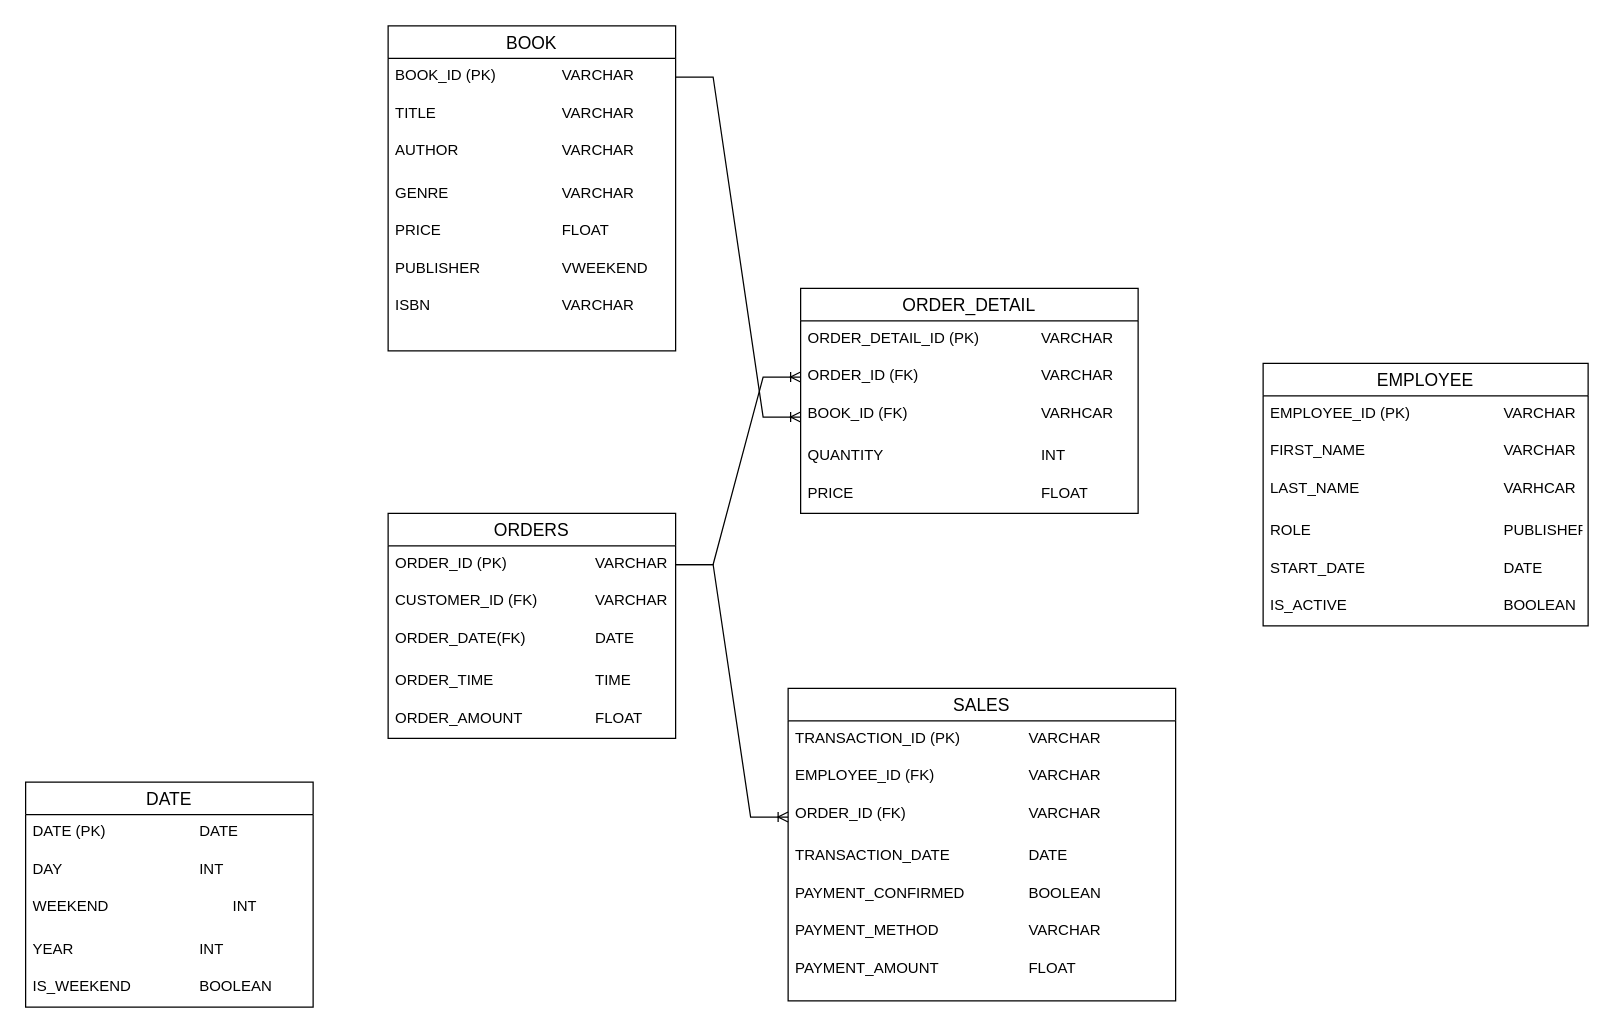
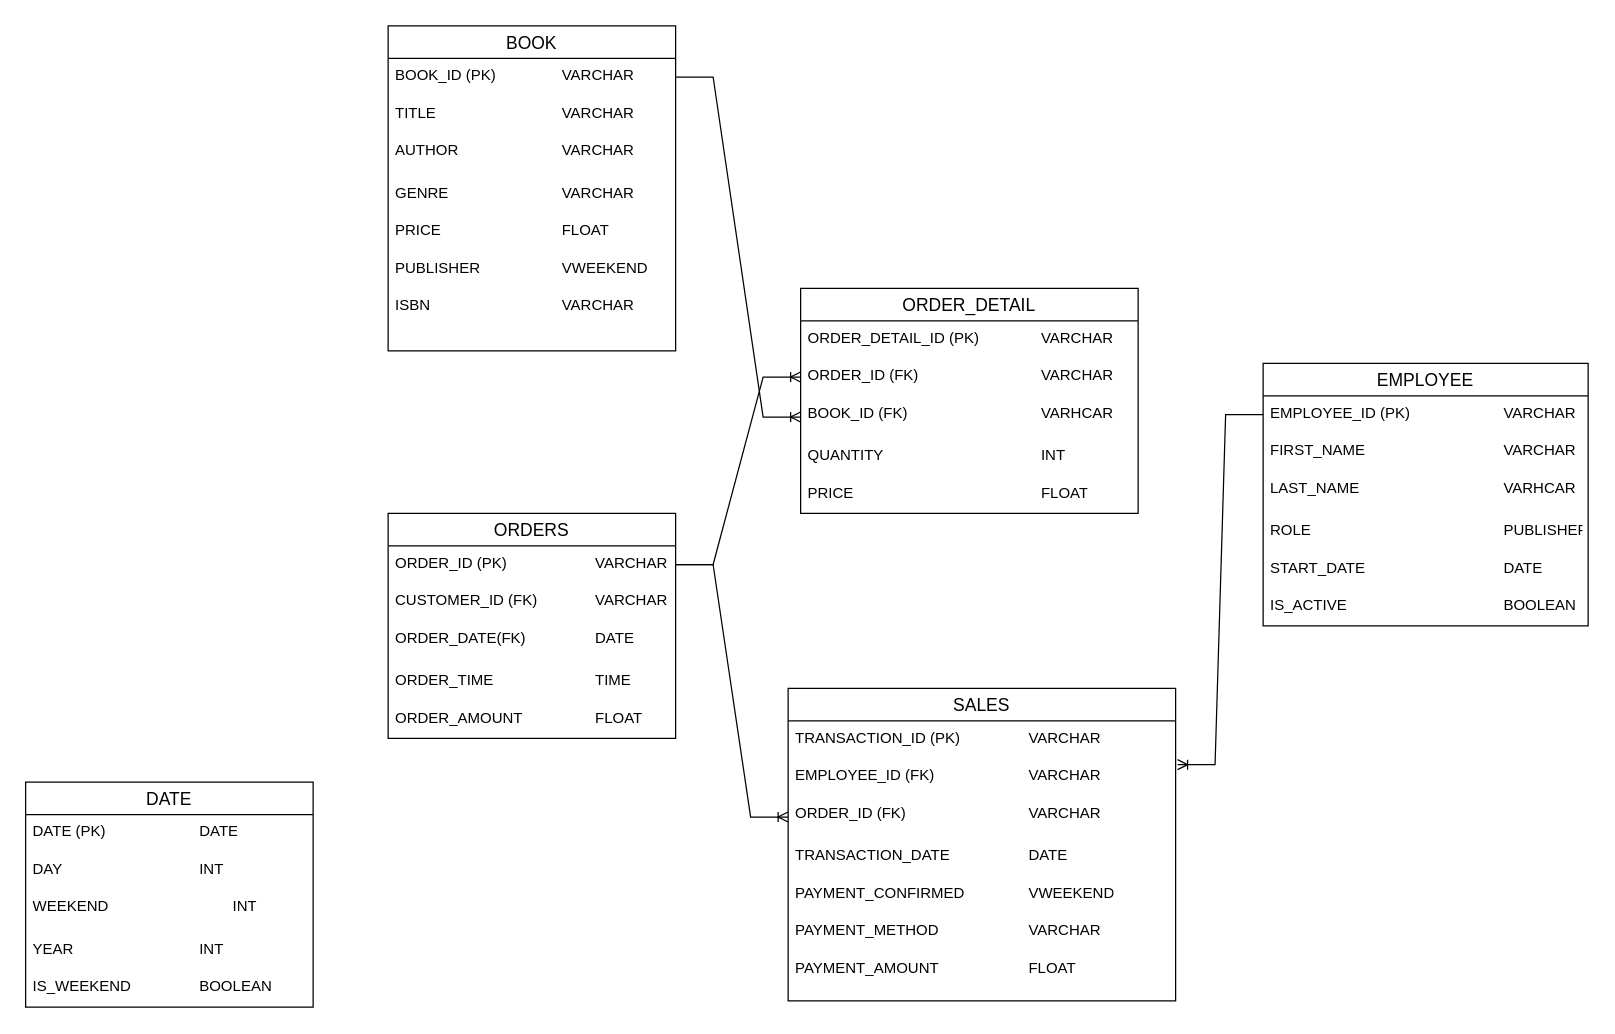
edge "EMPLOYEE_ID (PK) VARCHAR" -> "TRANSACTION_ID (PK) VARCHAR": added
node "PAYMENT_CONFIRMED BOOLEAN": label "PAYMENT_CONFIRMED BOOLEAN" -> "PAYMENT_CONFIRMED VWEEKEND"
